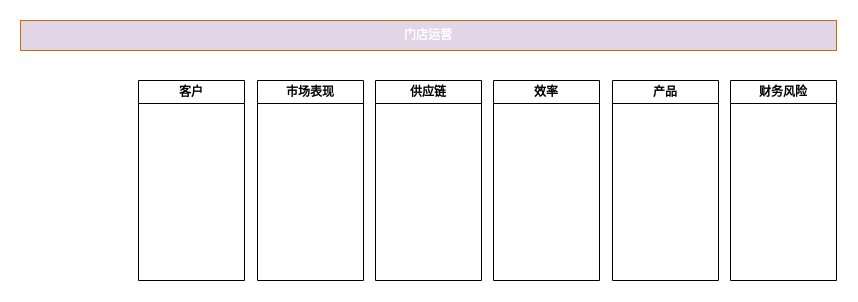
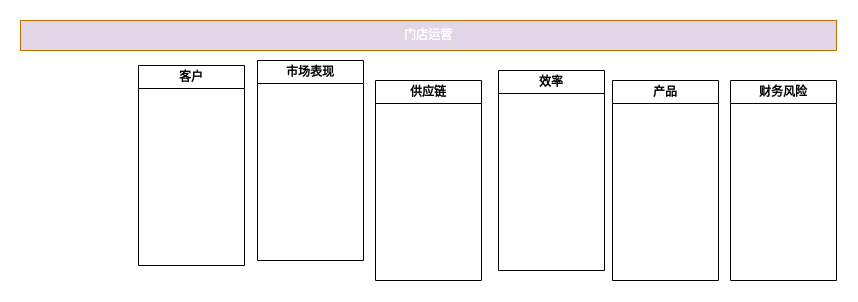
node "客户": moved (192, 181) -> (192, 166)
node "市场表现": moved (311, 181) -> (311, 161)
node "效率": moved (547, 181) -> (552, 171)
